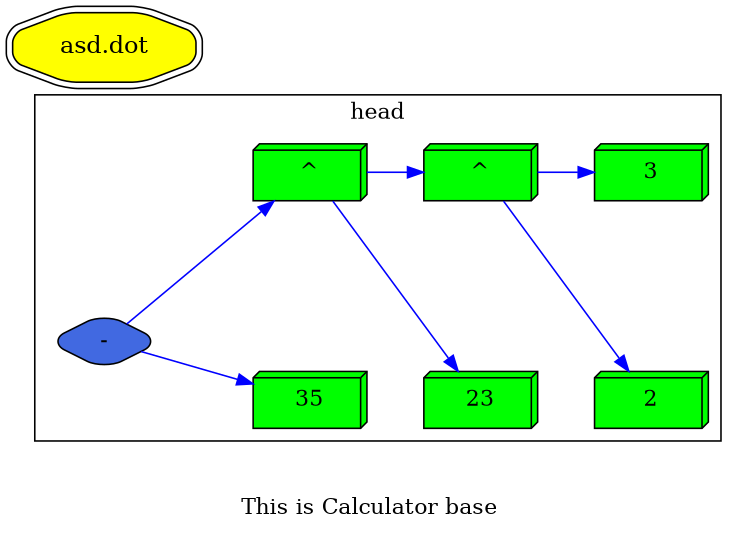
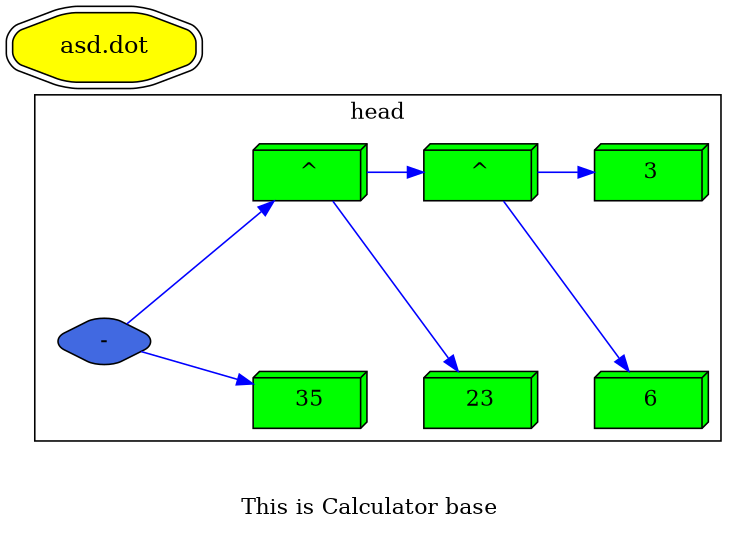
node "2": label "2" -> "6"
